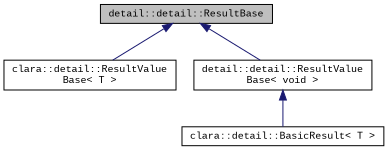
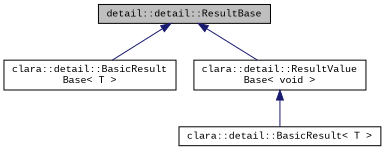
node "clara::detail::ResultValue Base< T >": label "clara::detail::ResultValue Base< T >" -> "clara::detail::BasicResult Base< T >"
node "detail::detail::ResultValue Base< void >": label "detail::detail::ResultValue Base< void >" -> "clara::detail::ResultValue Base< void >"
